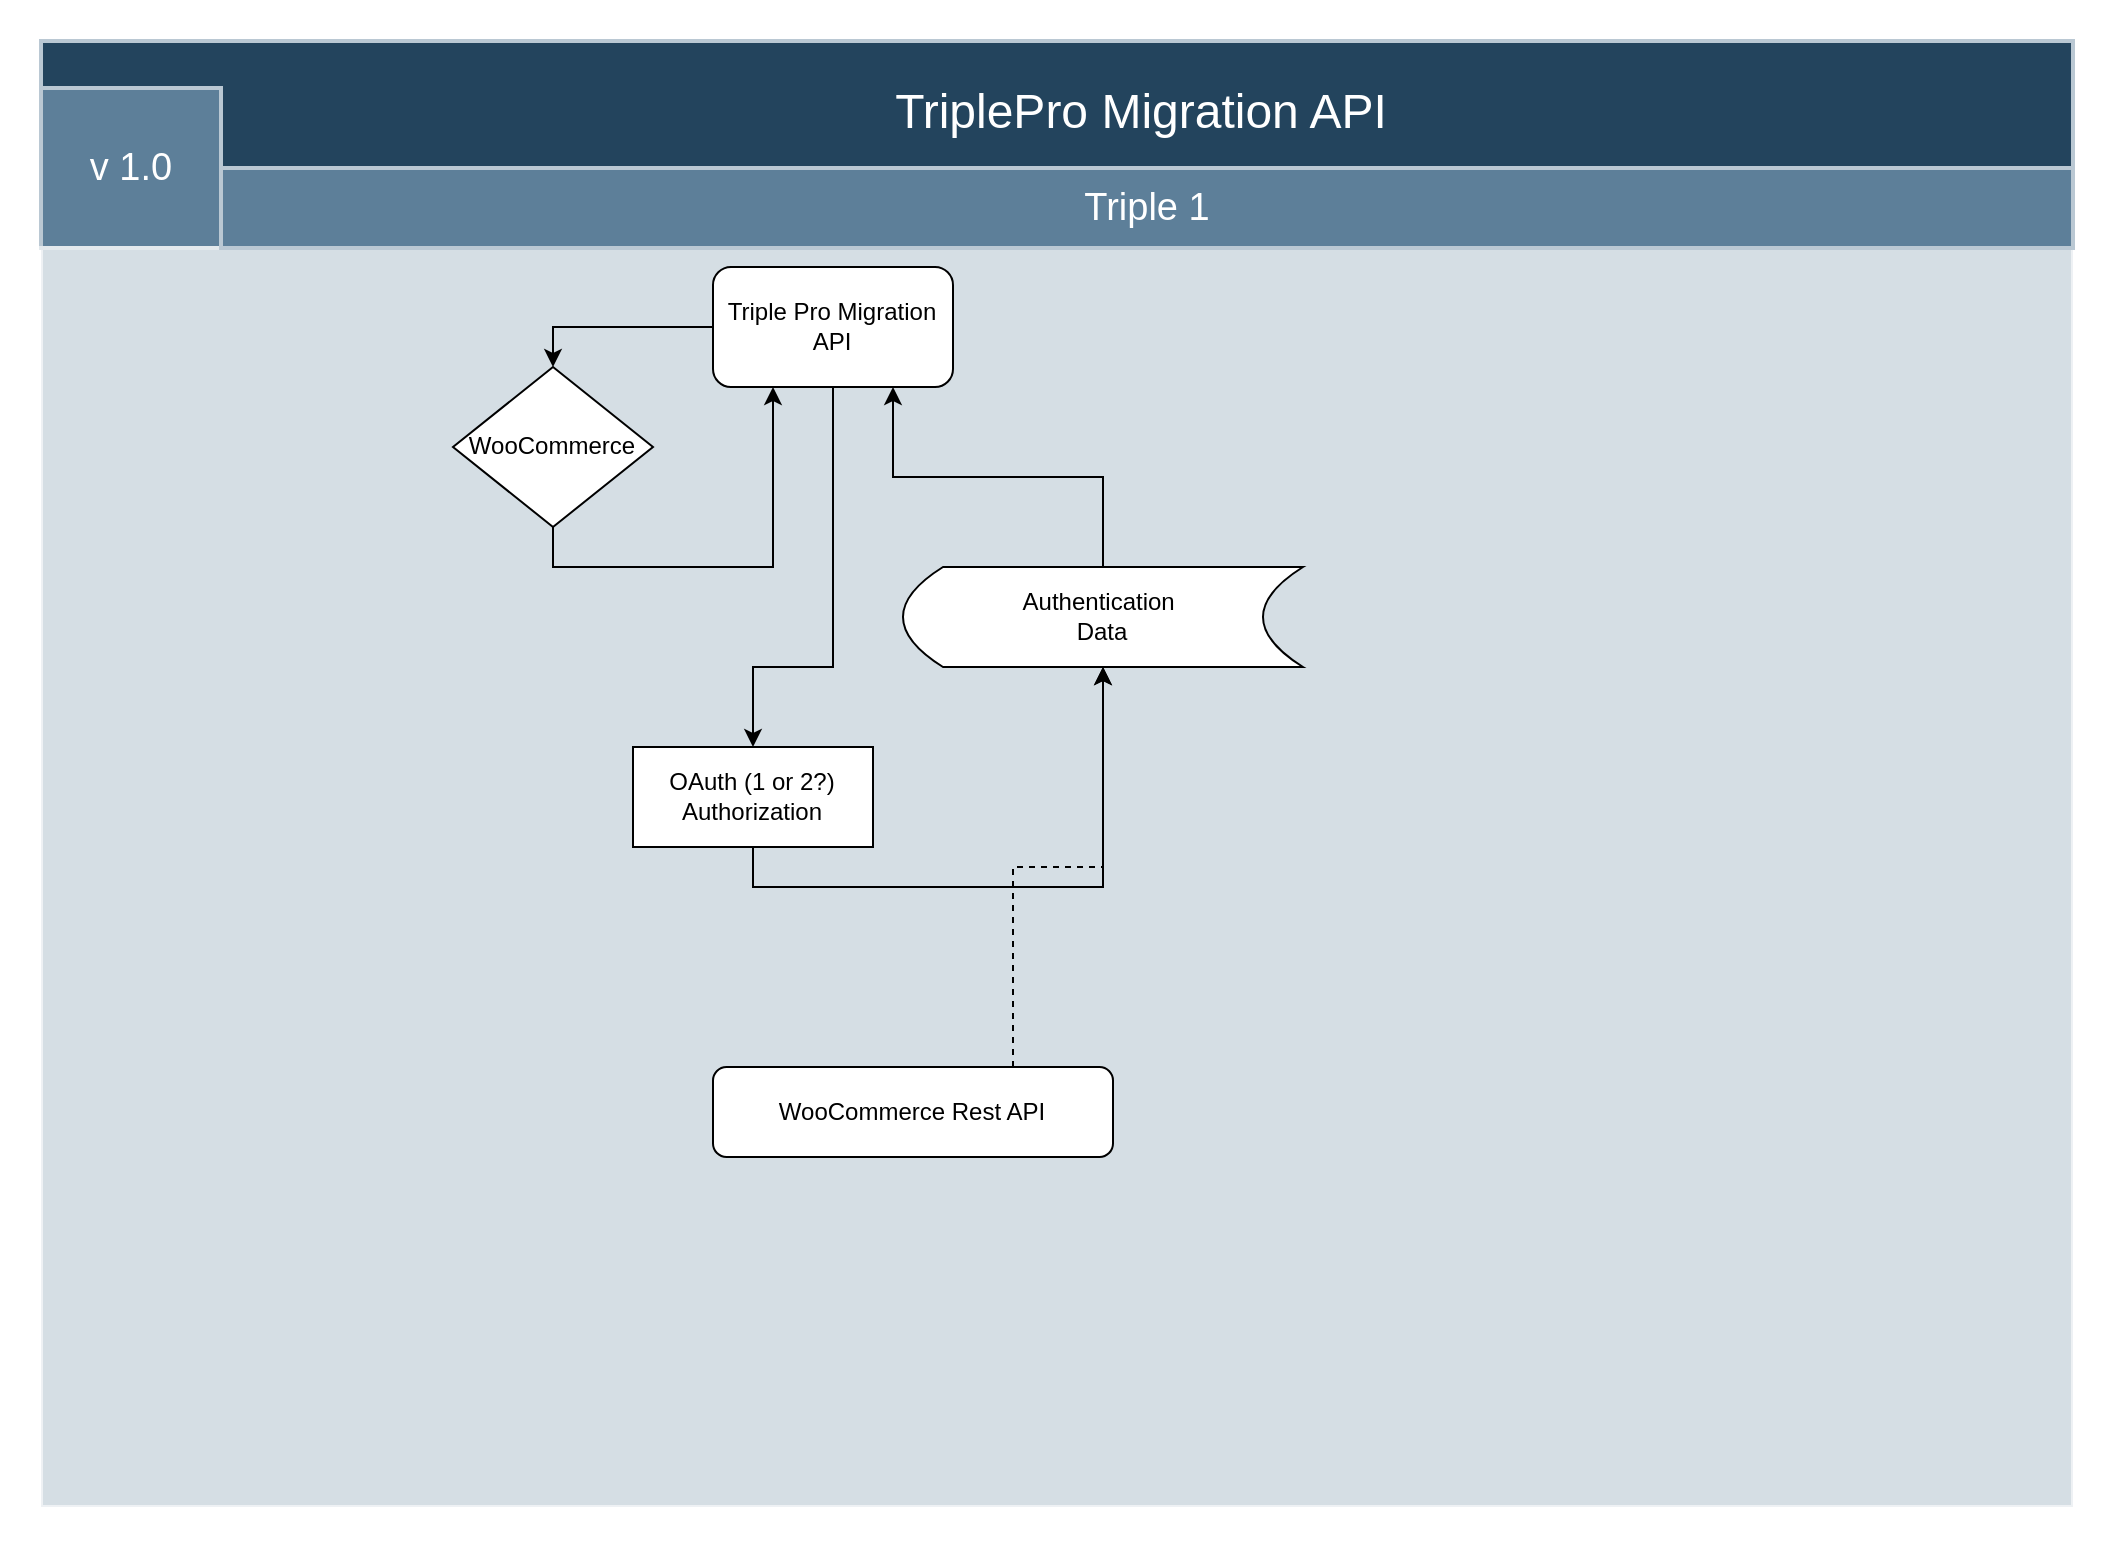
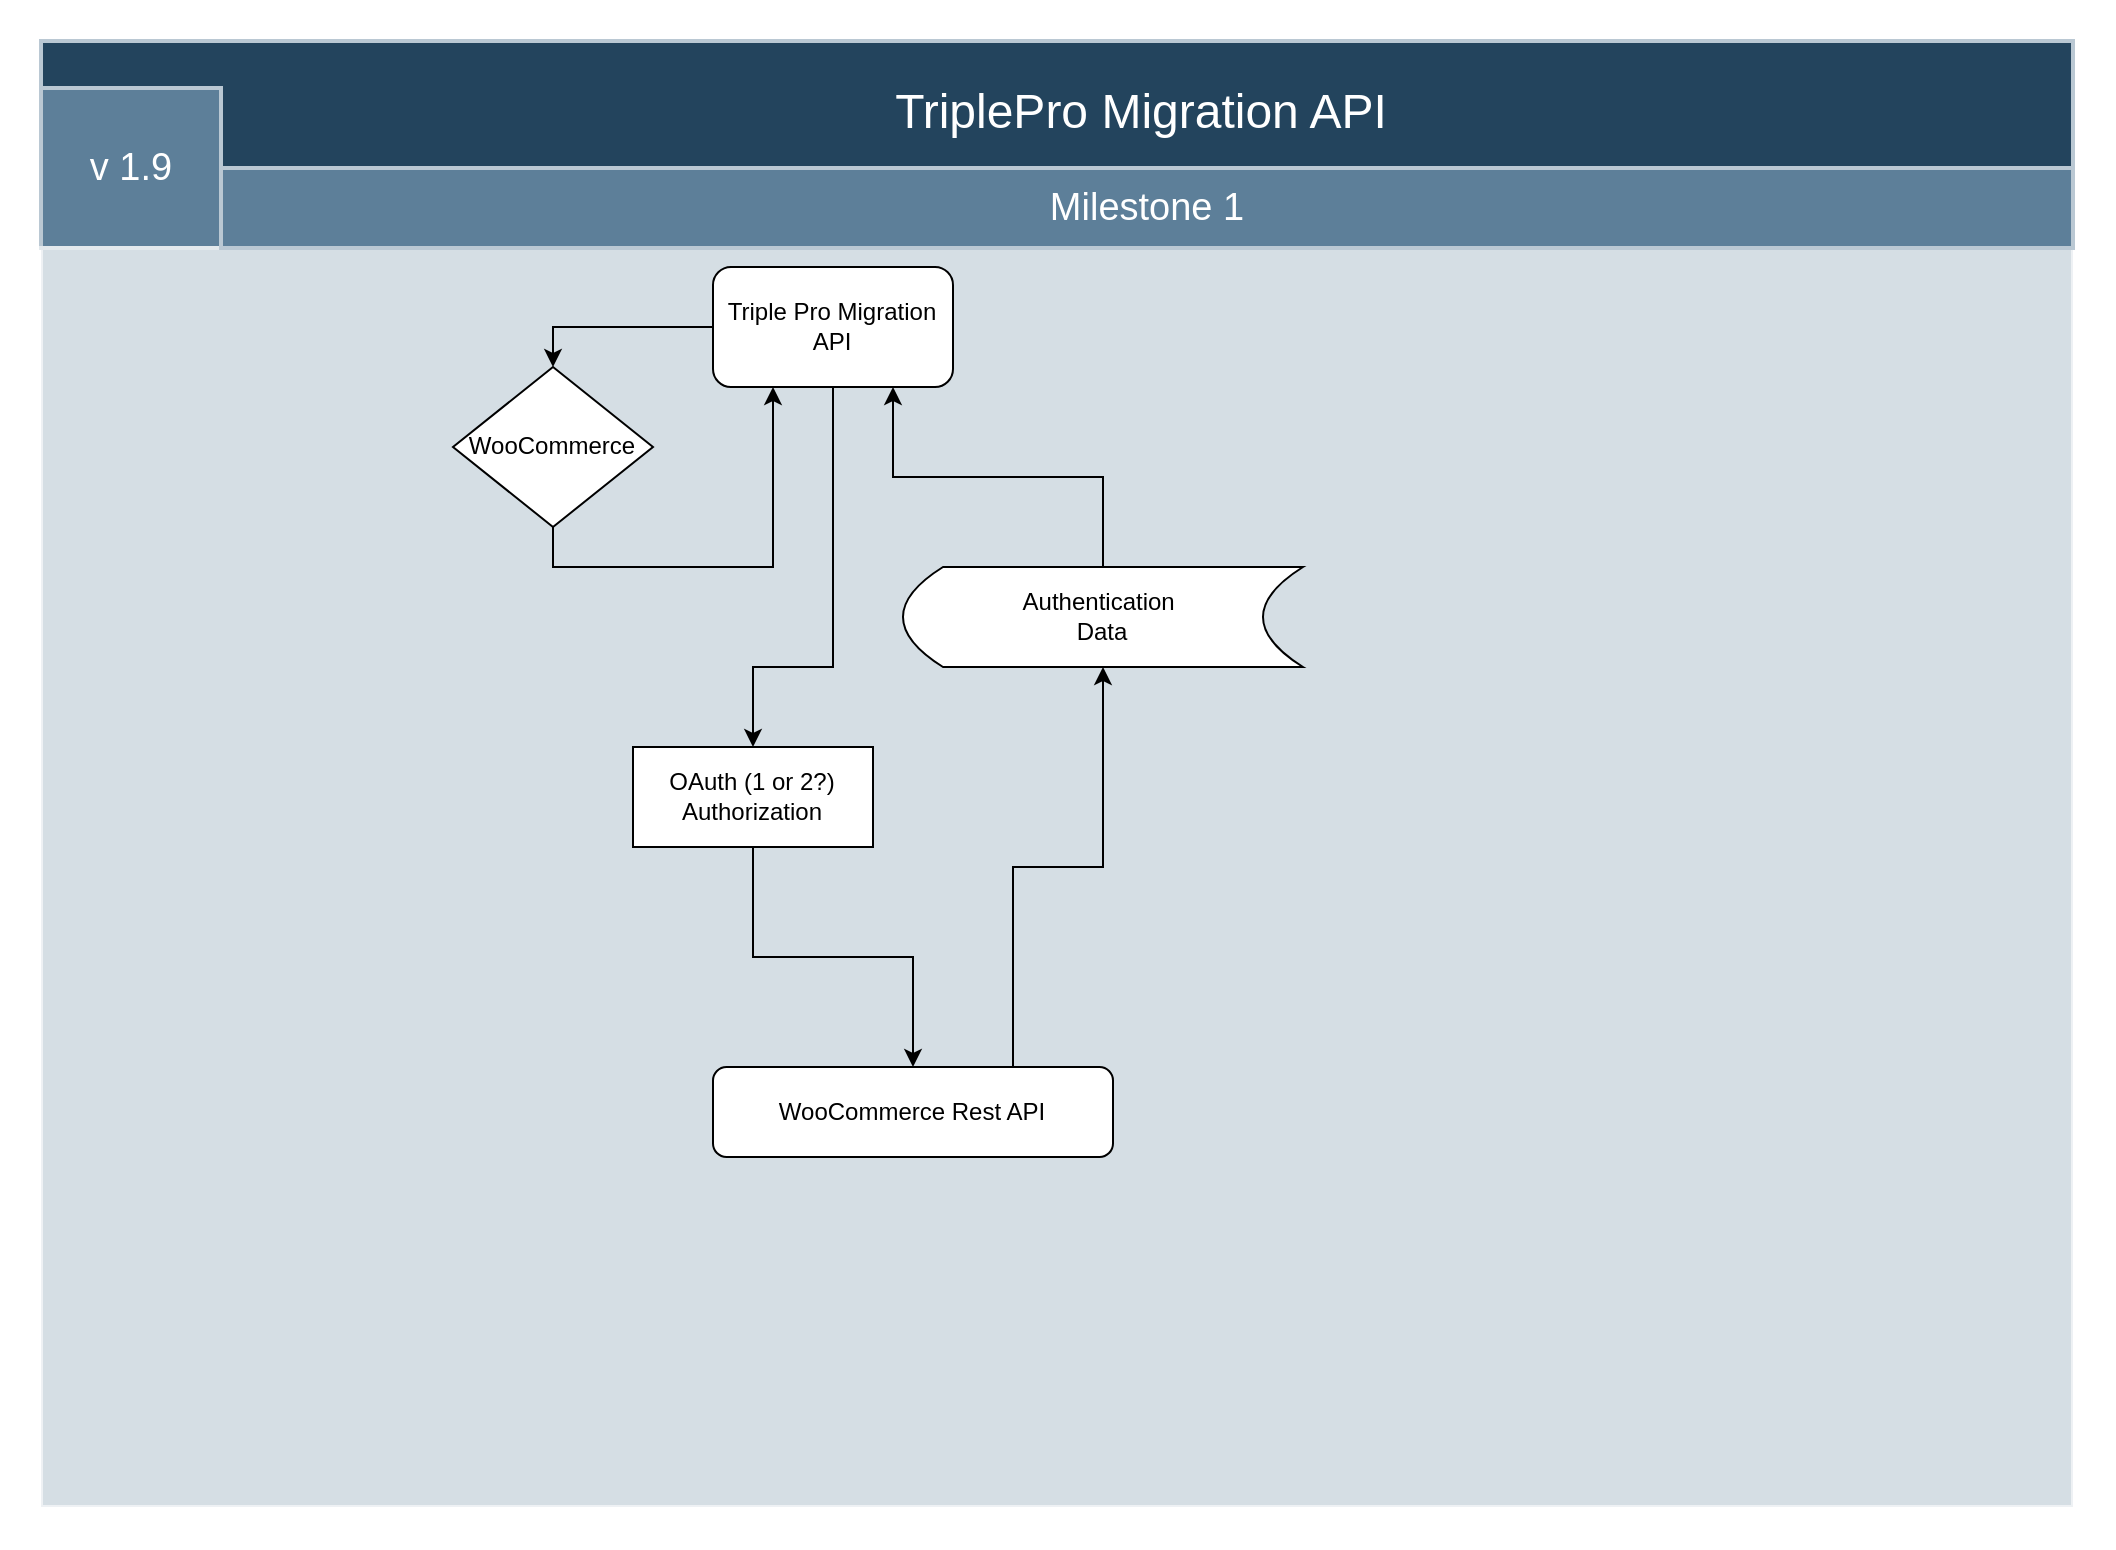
node "v 1.0": label "v 1.0" -> "v 1.9"
node "Triple 1": label "Triple 1" -> "Milestone 1"
edge "OAuth (1 or 2?) Authorization" -> "Authentication Data": now "OAuth (1 or 2?) Authorization" -> "WooCommerce Rest API"
edge "WooCommerce Rest API" -> "Authentication Data": style dashed -> solid
